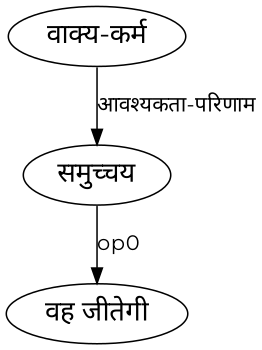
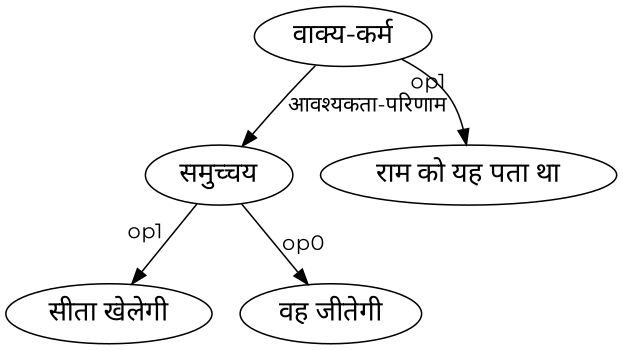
node "राम को यह पता था": added
node "सीता खेलेगी": added
